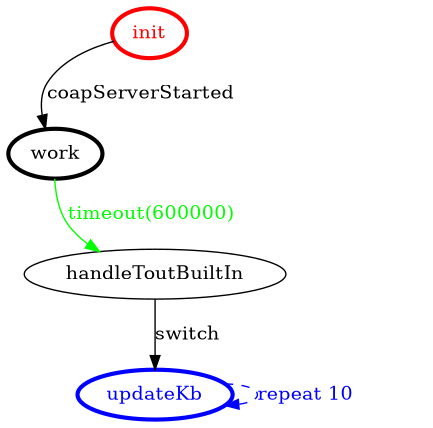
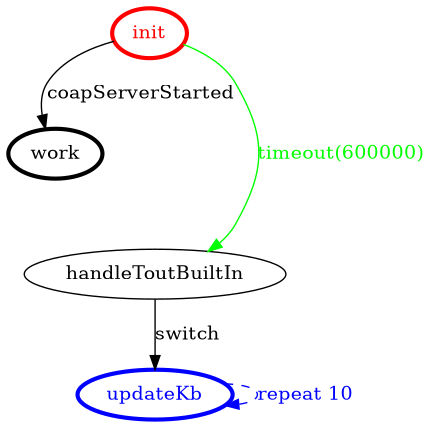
edge "work" -> "handleToutBuiltIn": now "init" -> "handleToutBuiltIn"
